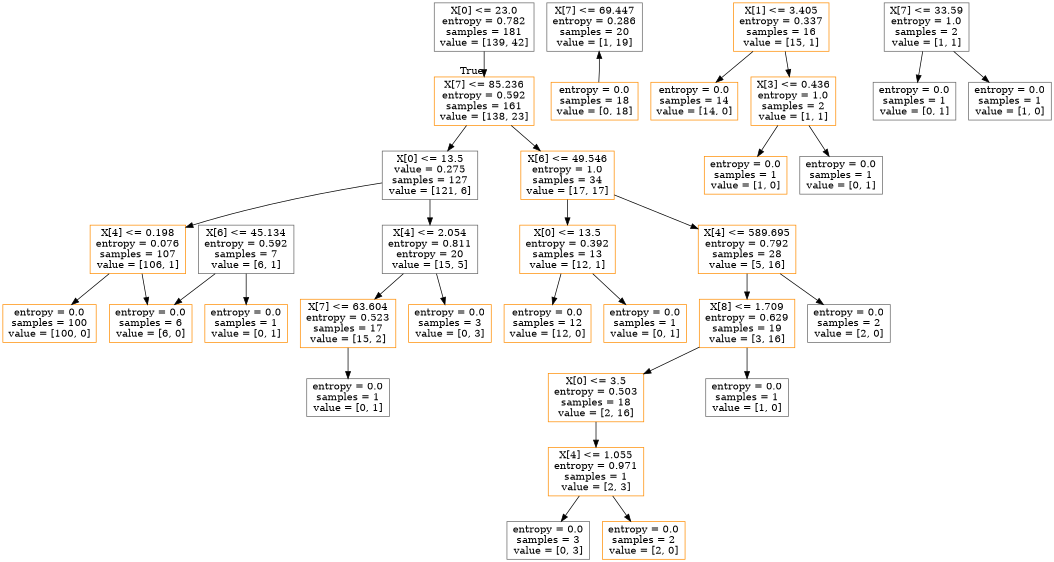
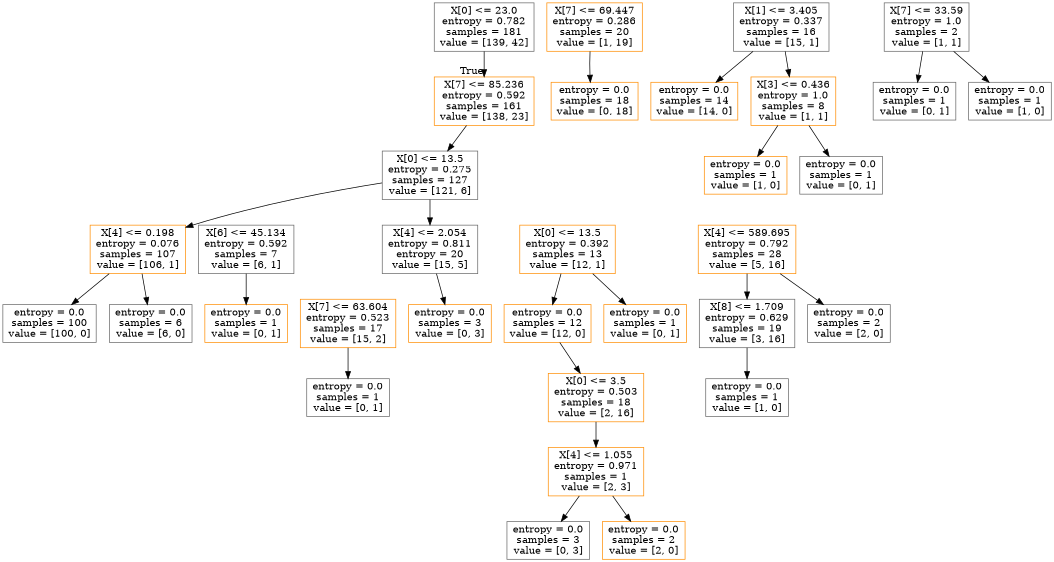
node "X[7] <= 69.447 entropy = 0.286 samples = 20 value = [1, 19]": color gray40 -> darkorange
node "X[1] <= 3.405 entropy = 0.337 samples = 16 value = [15, 1]": color darkorange -> gray40
edge "entropy = 0.0 samples = 18 value = [0, 18]" -> "X[7] <= 69.447 entropy = 0.286 samples = 20 value = [1, 19]": reversed
node "X[3] <= 0.436 entropy = 1.0 samples = 2 value = [1, 1]": label "X[3] <= 0.436 entropy = 1.0 samples = 2 value = [1, 1]" -> "X[3] <= 0.436 entropy = 1.0 samples = 8 value = [1, 1]"
node "X[0] <= 13.5 value = 0.275 samples = 127 value = [121, 6]": label "X[0] <= 13.5 value = 0.275 samples = 127 value = [121, 6]" -> "X[0] <= 13.5 entropy = 0.275 samples = 127 value = [121, 6]"
node "X[6] <= 49.546 entropy = 1.0 samples = 34 value = [17, 17]": removed
edge "X[4] <= 2.054 entropy = 0.811 entropy = 20 value = [15, 5]" -> "X[7] <= 63.604 entropy = 0.523 samples = 17 value = [15, 2]": removed
edge "X[6] <= 45.134 entropy = 0.592 samples = 7 value = [6, 1]" -> "entropy = 0.0 samples = 6 value = [6, 0]": removed
node "entropy = 0.0 samples = 100 value = [100, 0]": color darkorange -> gray40
node "entropy = 0.0 samples = 6 value = [6, 0]": color darkorange -> gray40
node "X[8] <= 1.709 entropy = 0.629 samples = 19 value = [3, 16]": color darkorange -> gray40
edge "X[8] <= 1.709 entropy = 0.629 samples = 19 value = [3, 16]" -> "X[0] <= 3.5 entropy = 0.503 samples = 18 value = [2, 16]": now "entropy = 0.0 samples = 12 value = [12, 0]" -> "X[0] <= 3.5 entropy = 0.503 samples = 18 value = [2, 16]"
